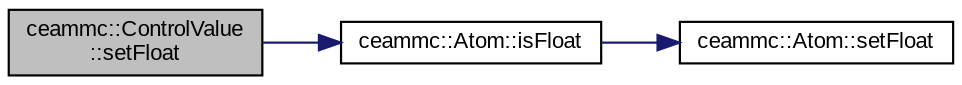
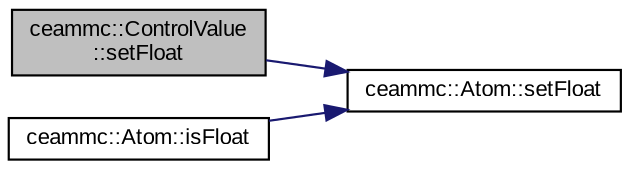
edge "ceammc::ControlValue ::setFloat" -> "ceammc::Atom::isFloat": now "ceammc::ControlValue ::setFloat" -> "ceammc::Atom::setFloat"
